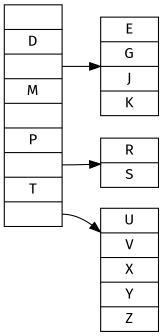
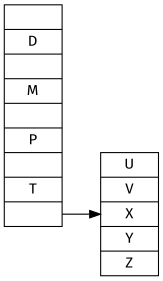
node "E": removed
node "R": removed
